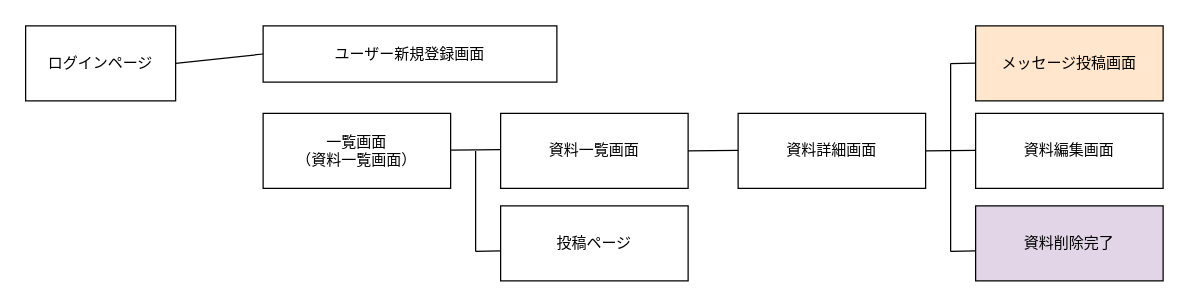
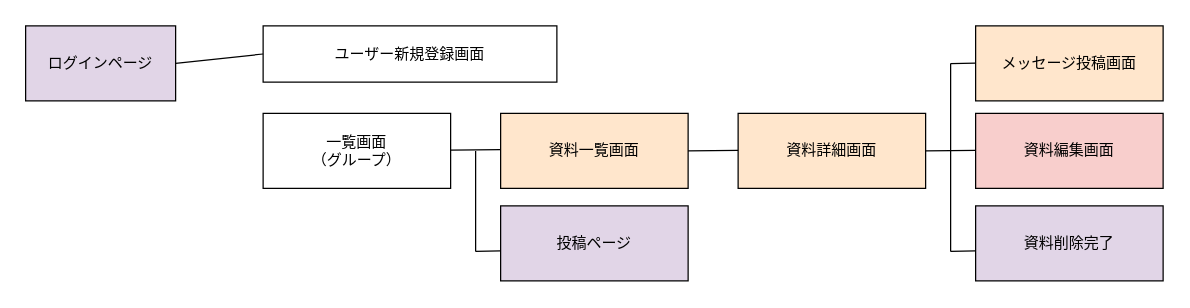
node "ログインページ": fillcolor #ffffff -> #e1d5e7
node "一覧画面 （資料一覧画面）": label "一覧画面 （資料一覧画面）" -> "一覧画面 （グループ）"
node "資料一覧画面": fillcolor #ffffff -> #ffe6cc
node "資料詳細画面": fillcolor #ffffff -> #ffe6cc
node "資料編集画面": fillcolor #ffffff -> #f8cecc
node "投稿ページ": fillcolor #ffffff -> #e1d5e7
